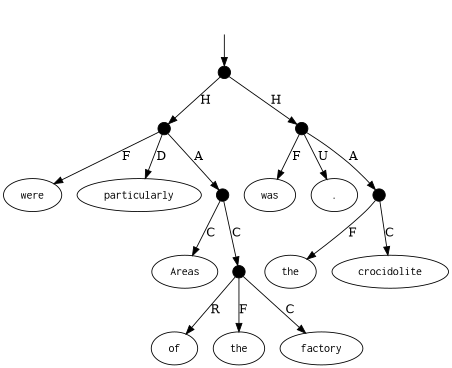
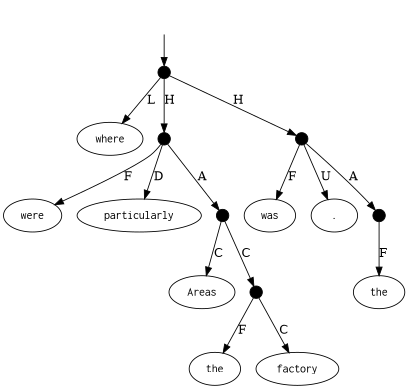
node "where": added
node "crocidolite": removed
node "of": removed
